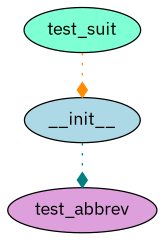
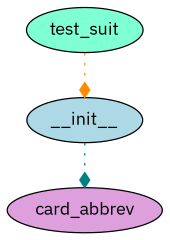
node "test_abbrev": label "test_abbrev" -> "card_abbrev"
